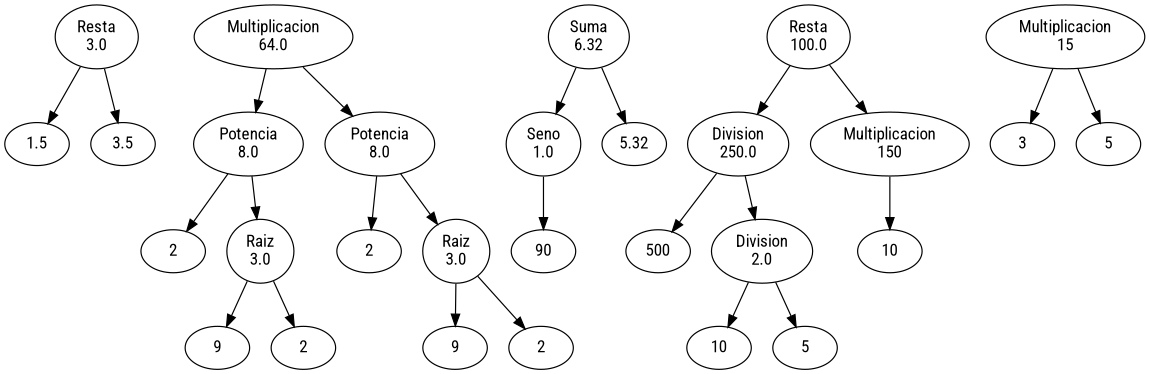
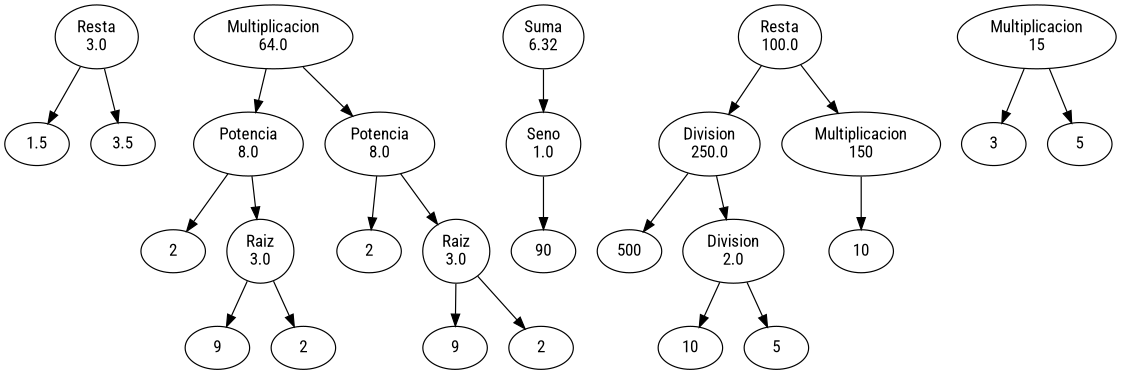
node "5.32": removed
